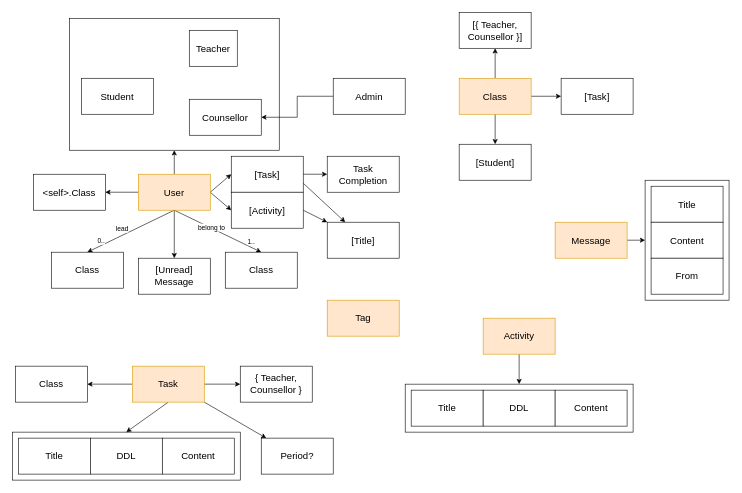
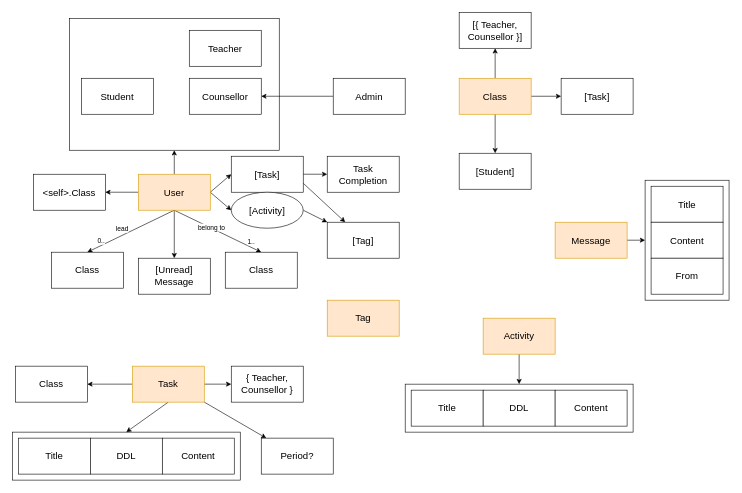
node "Teacher": size 48x36 -> 72x36
node "Counsellor": moved (225, 117) -> (225, 96)
node "[Student]": moved (495, 162) -> (495, 171)
node "[Activity]": shape rectangle -> ellipse
node "[Title]": label "[Title]" -> "[Tag]"
node "{ Teacher, Counsellor }": moved (276, 384) -> (267, 384)
